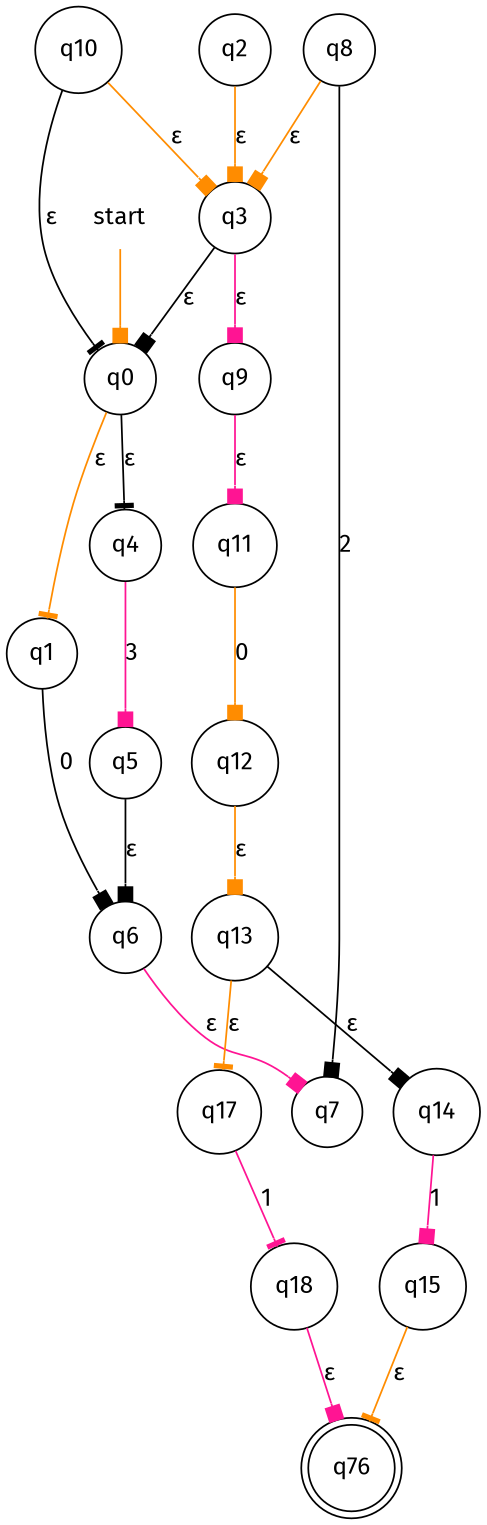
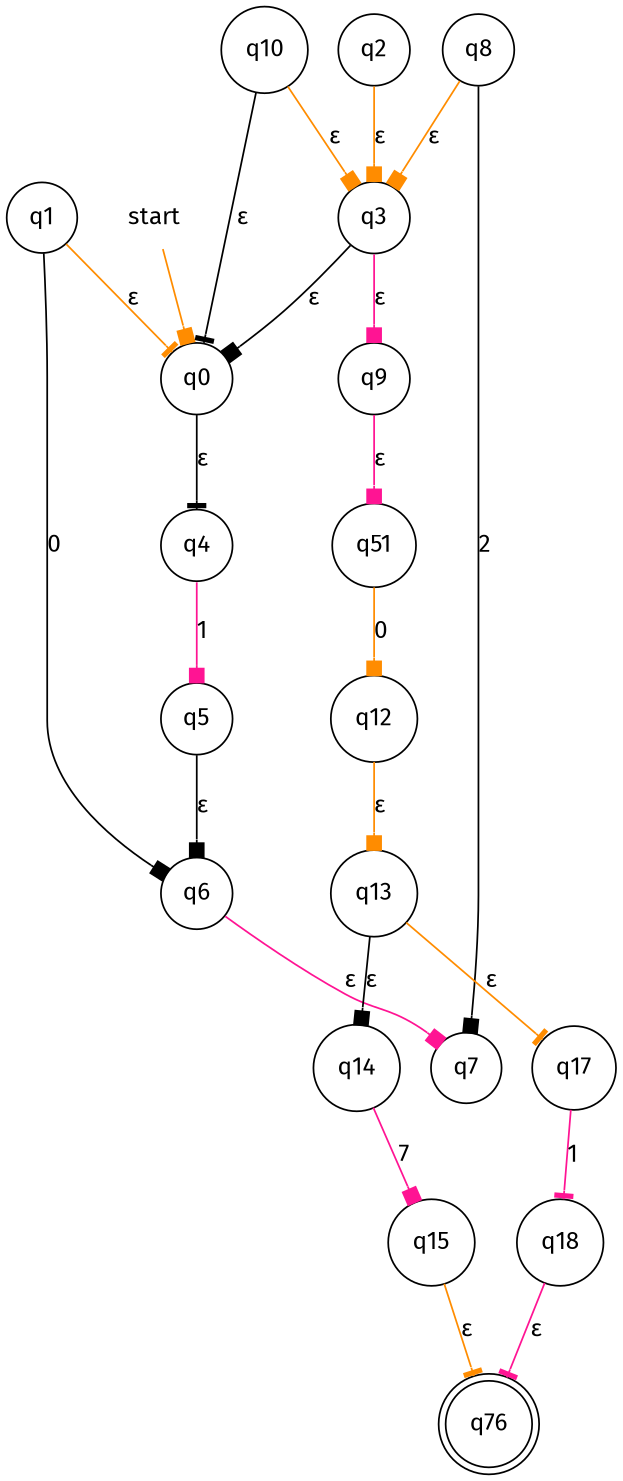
edge "q0" -> "q1": reversed
node "q11": label "q11" -> "q51"
edge "q4" -> "q5": label "3" -> "1"
edge "q14" -> "q15": label "1" -> "7"
edge "q18" -> "q76": arrowhead box -> tee
